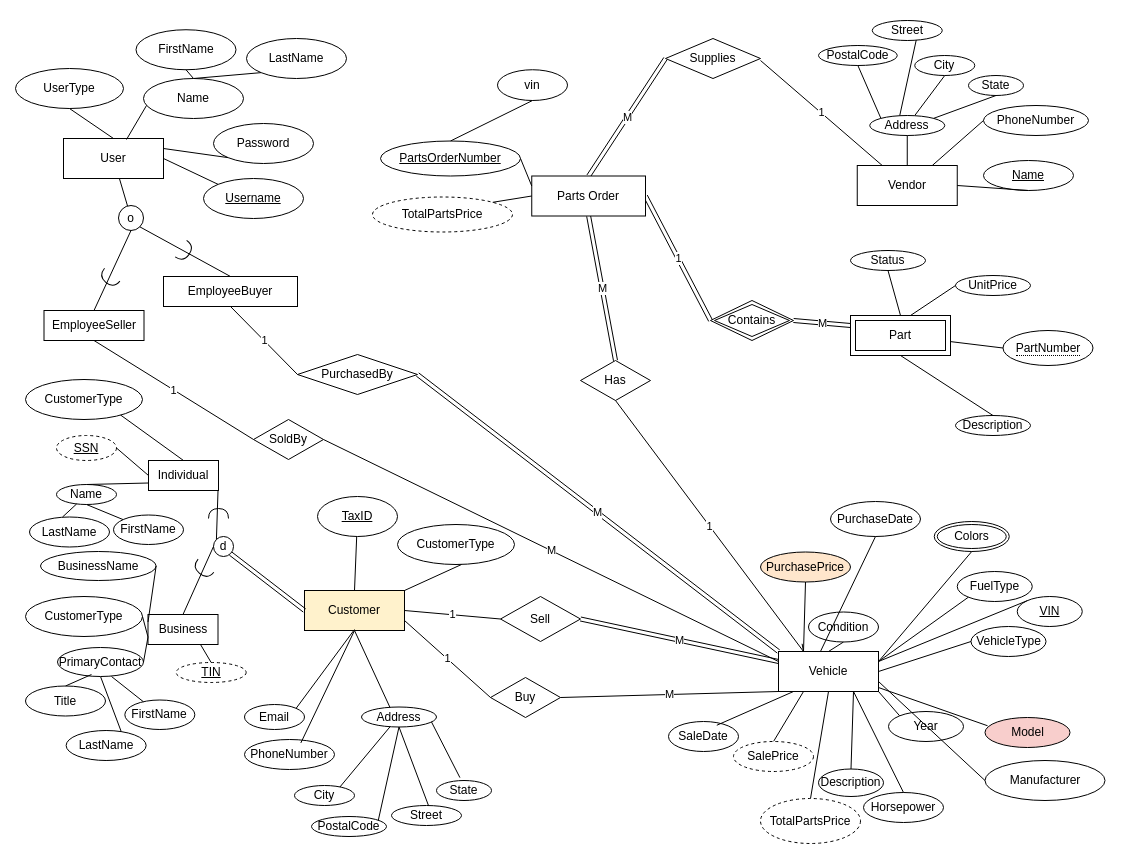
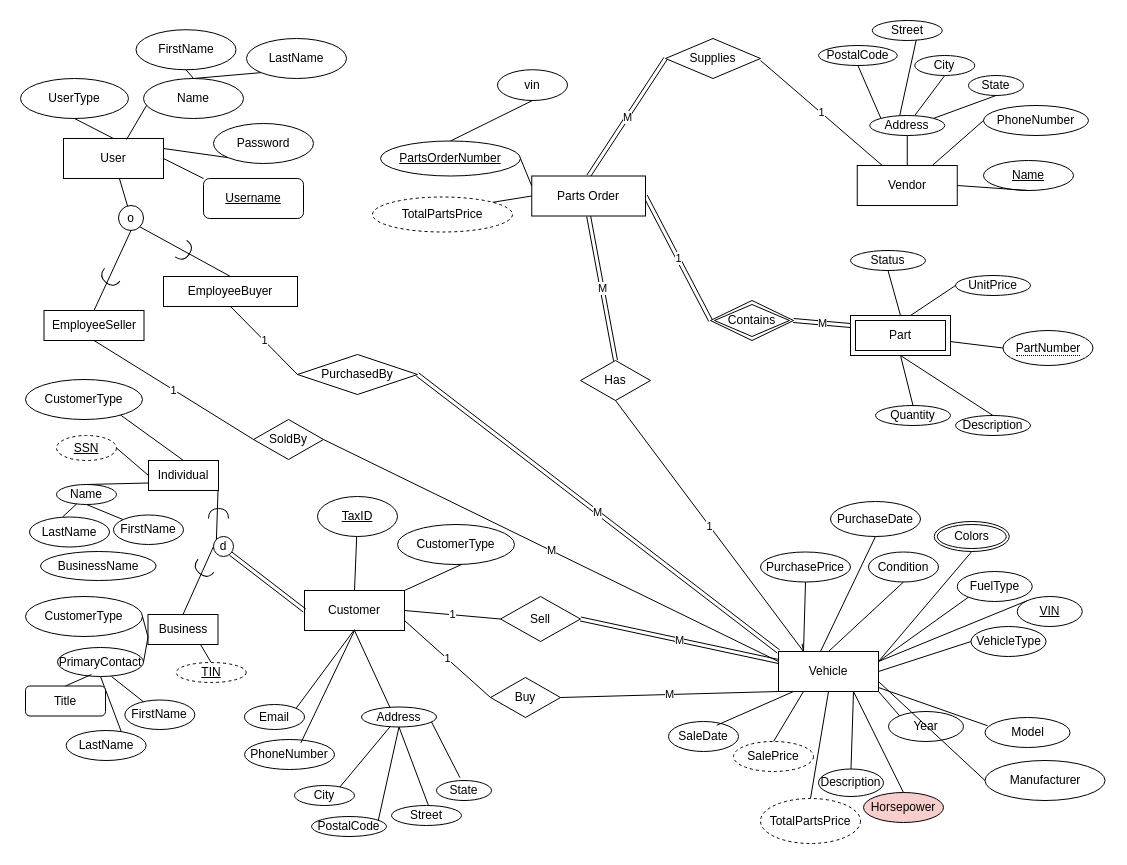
node "UserType": moved (70, 89) -> (75, 99)
node "Username": shape ellipse -> rounded rectangle
edge "Part" -- "Quantity": added
node "Quantity": added
node "PurchasePrice": fillcolor #ffe6cc -> #ffffff
edge "BusinessName" -- "Business": removed
node "Customer": fillcolor #fff2cc -> #ffffff
node "Condition": moved (844, 627) -> (904, 567)
node "Title": shape ellipse -> rounded rectangle
node "Model": fillcolor #f8cecc -> #ffffff
node "Horsepower": fillcolor #ffffff -> #f8cecc
